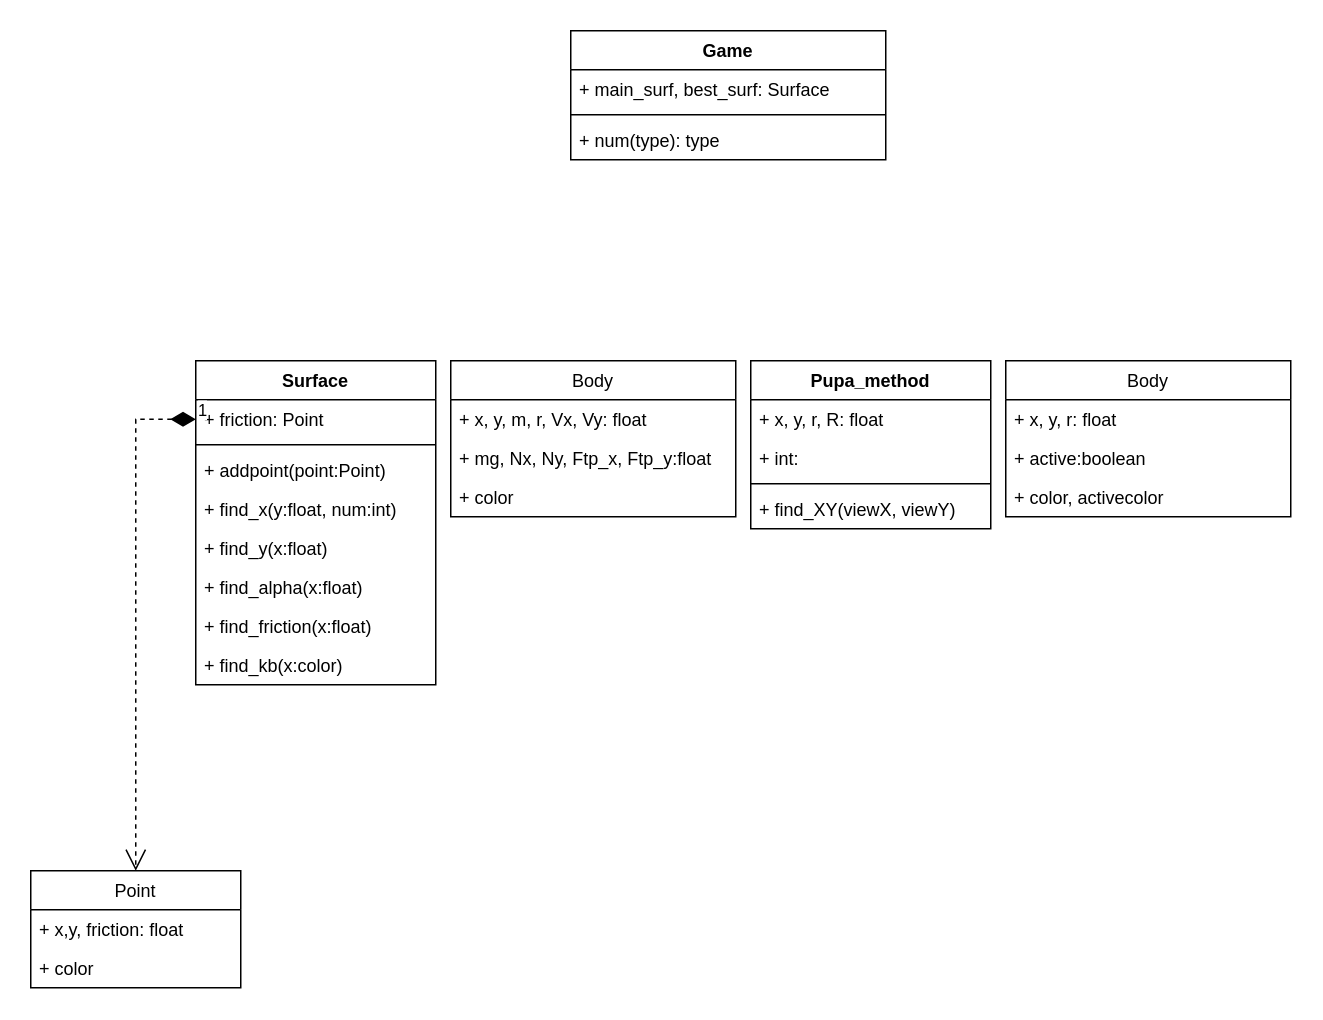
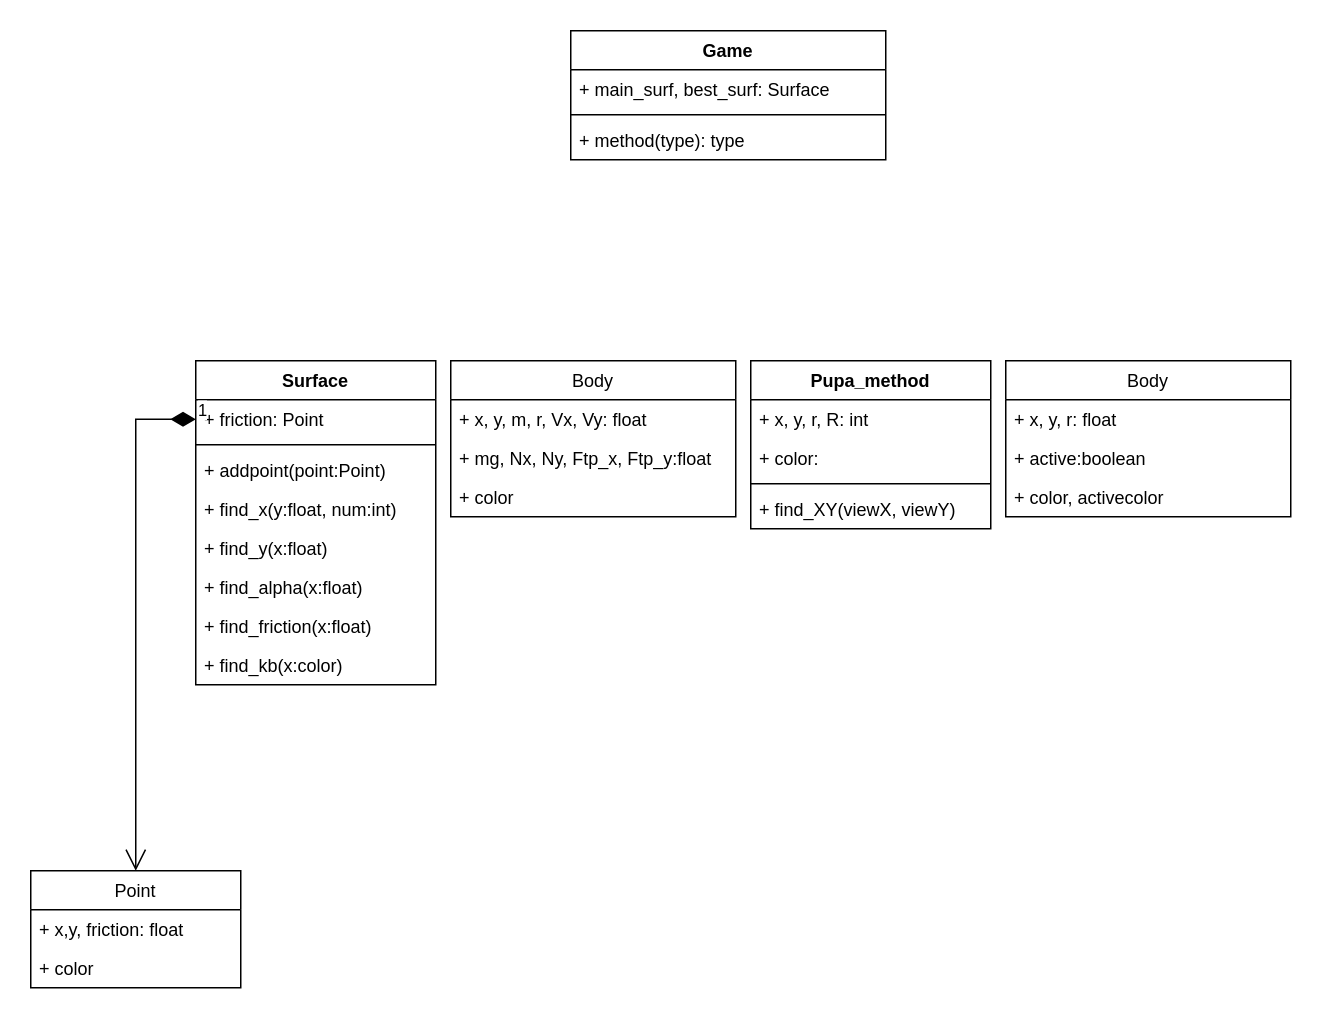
node "+ num(type): type": label "+ num(type): type" -> "+ method(type): type"
node "+ x, y, r, R: float": label "+ x, y, r, R: float" -> "+ x, y, r, R: int"
node "+ int:": label "+ int:" -> "+ color:"
edge "+ friction: Point" -- "Point": style dashed -> solid
